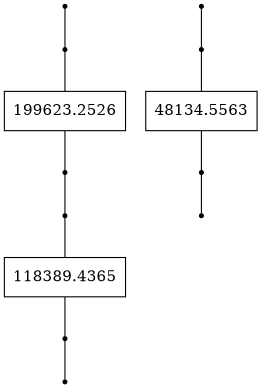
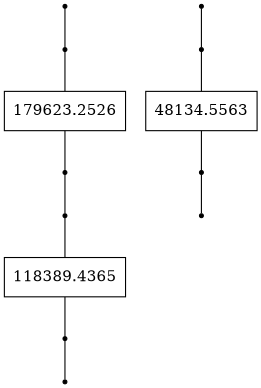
node "199623.2526": label "199623.2526" -> "179623.2526"
